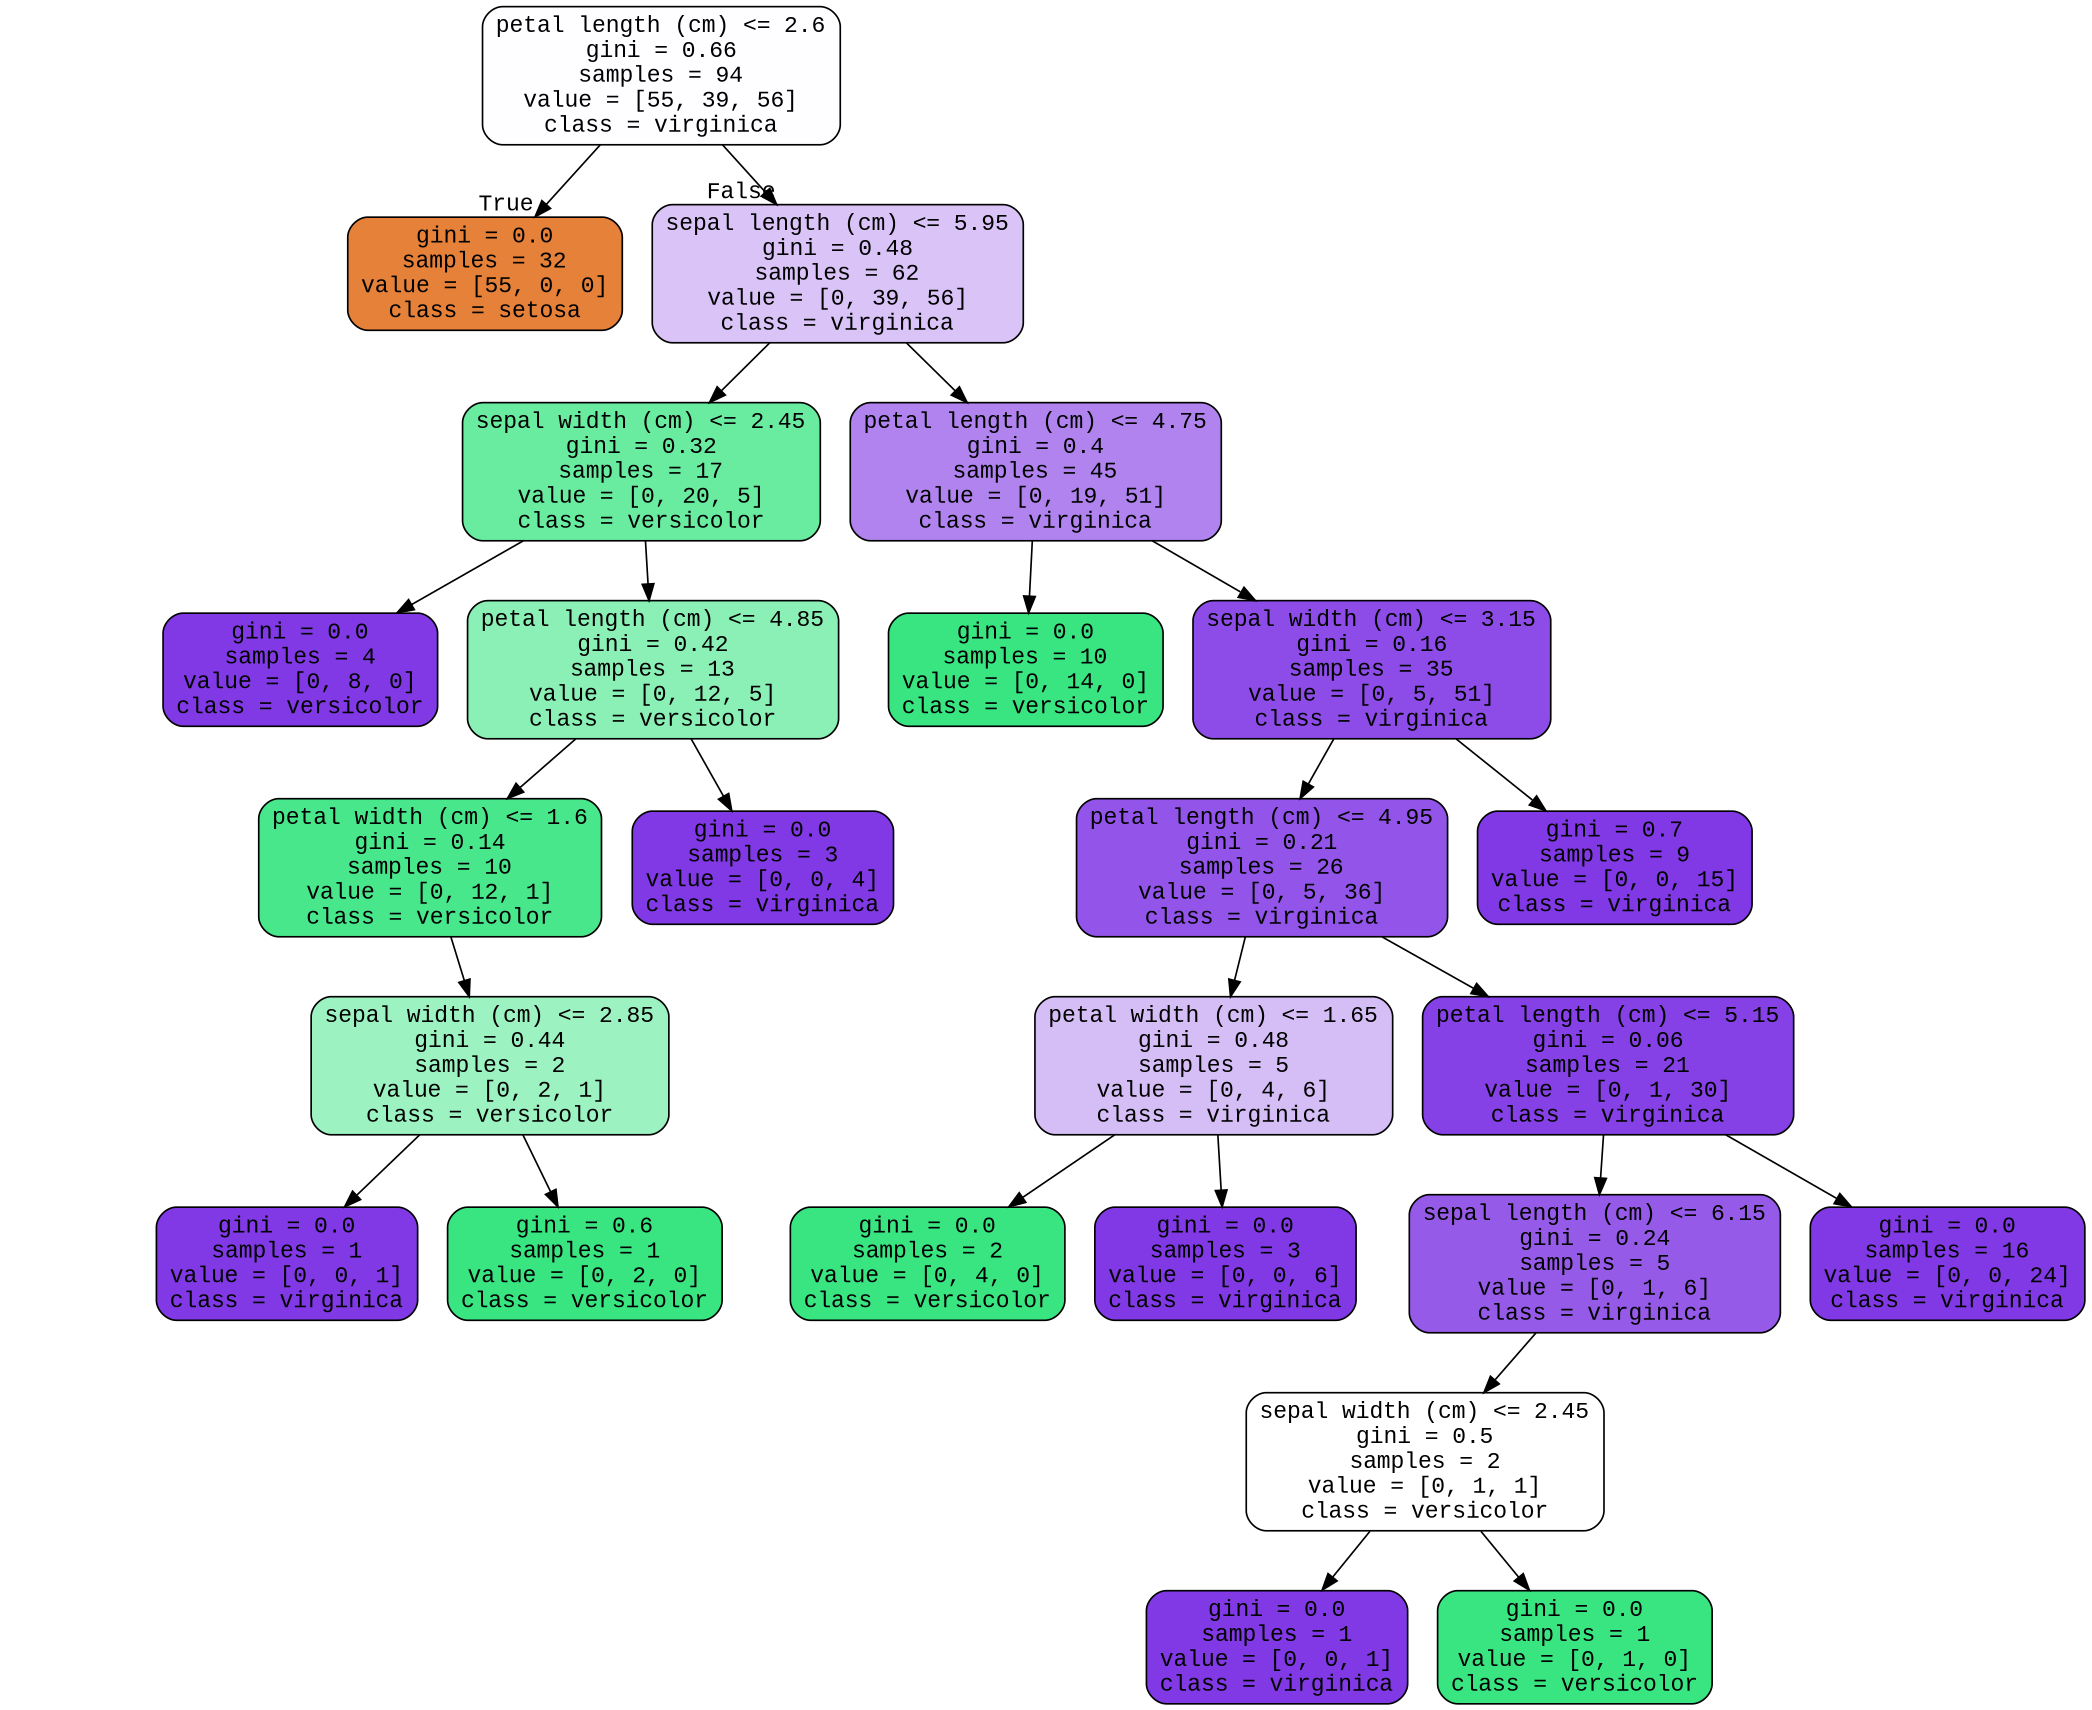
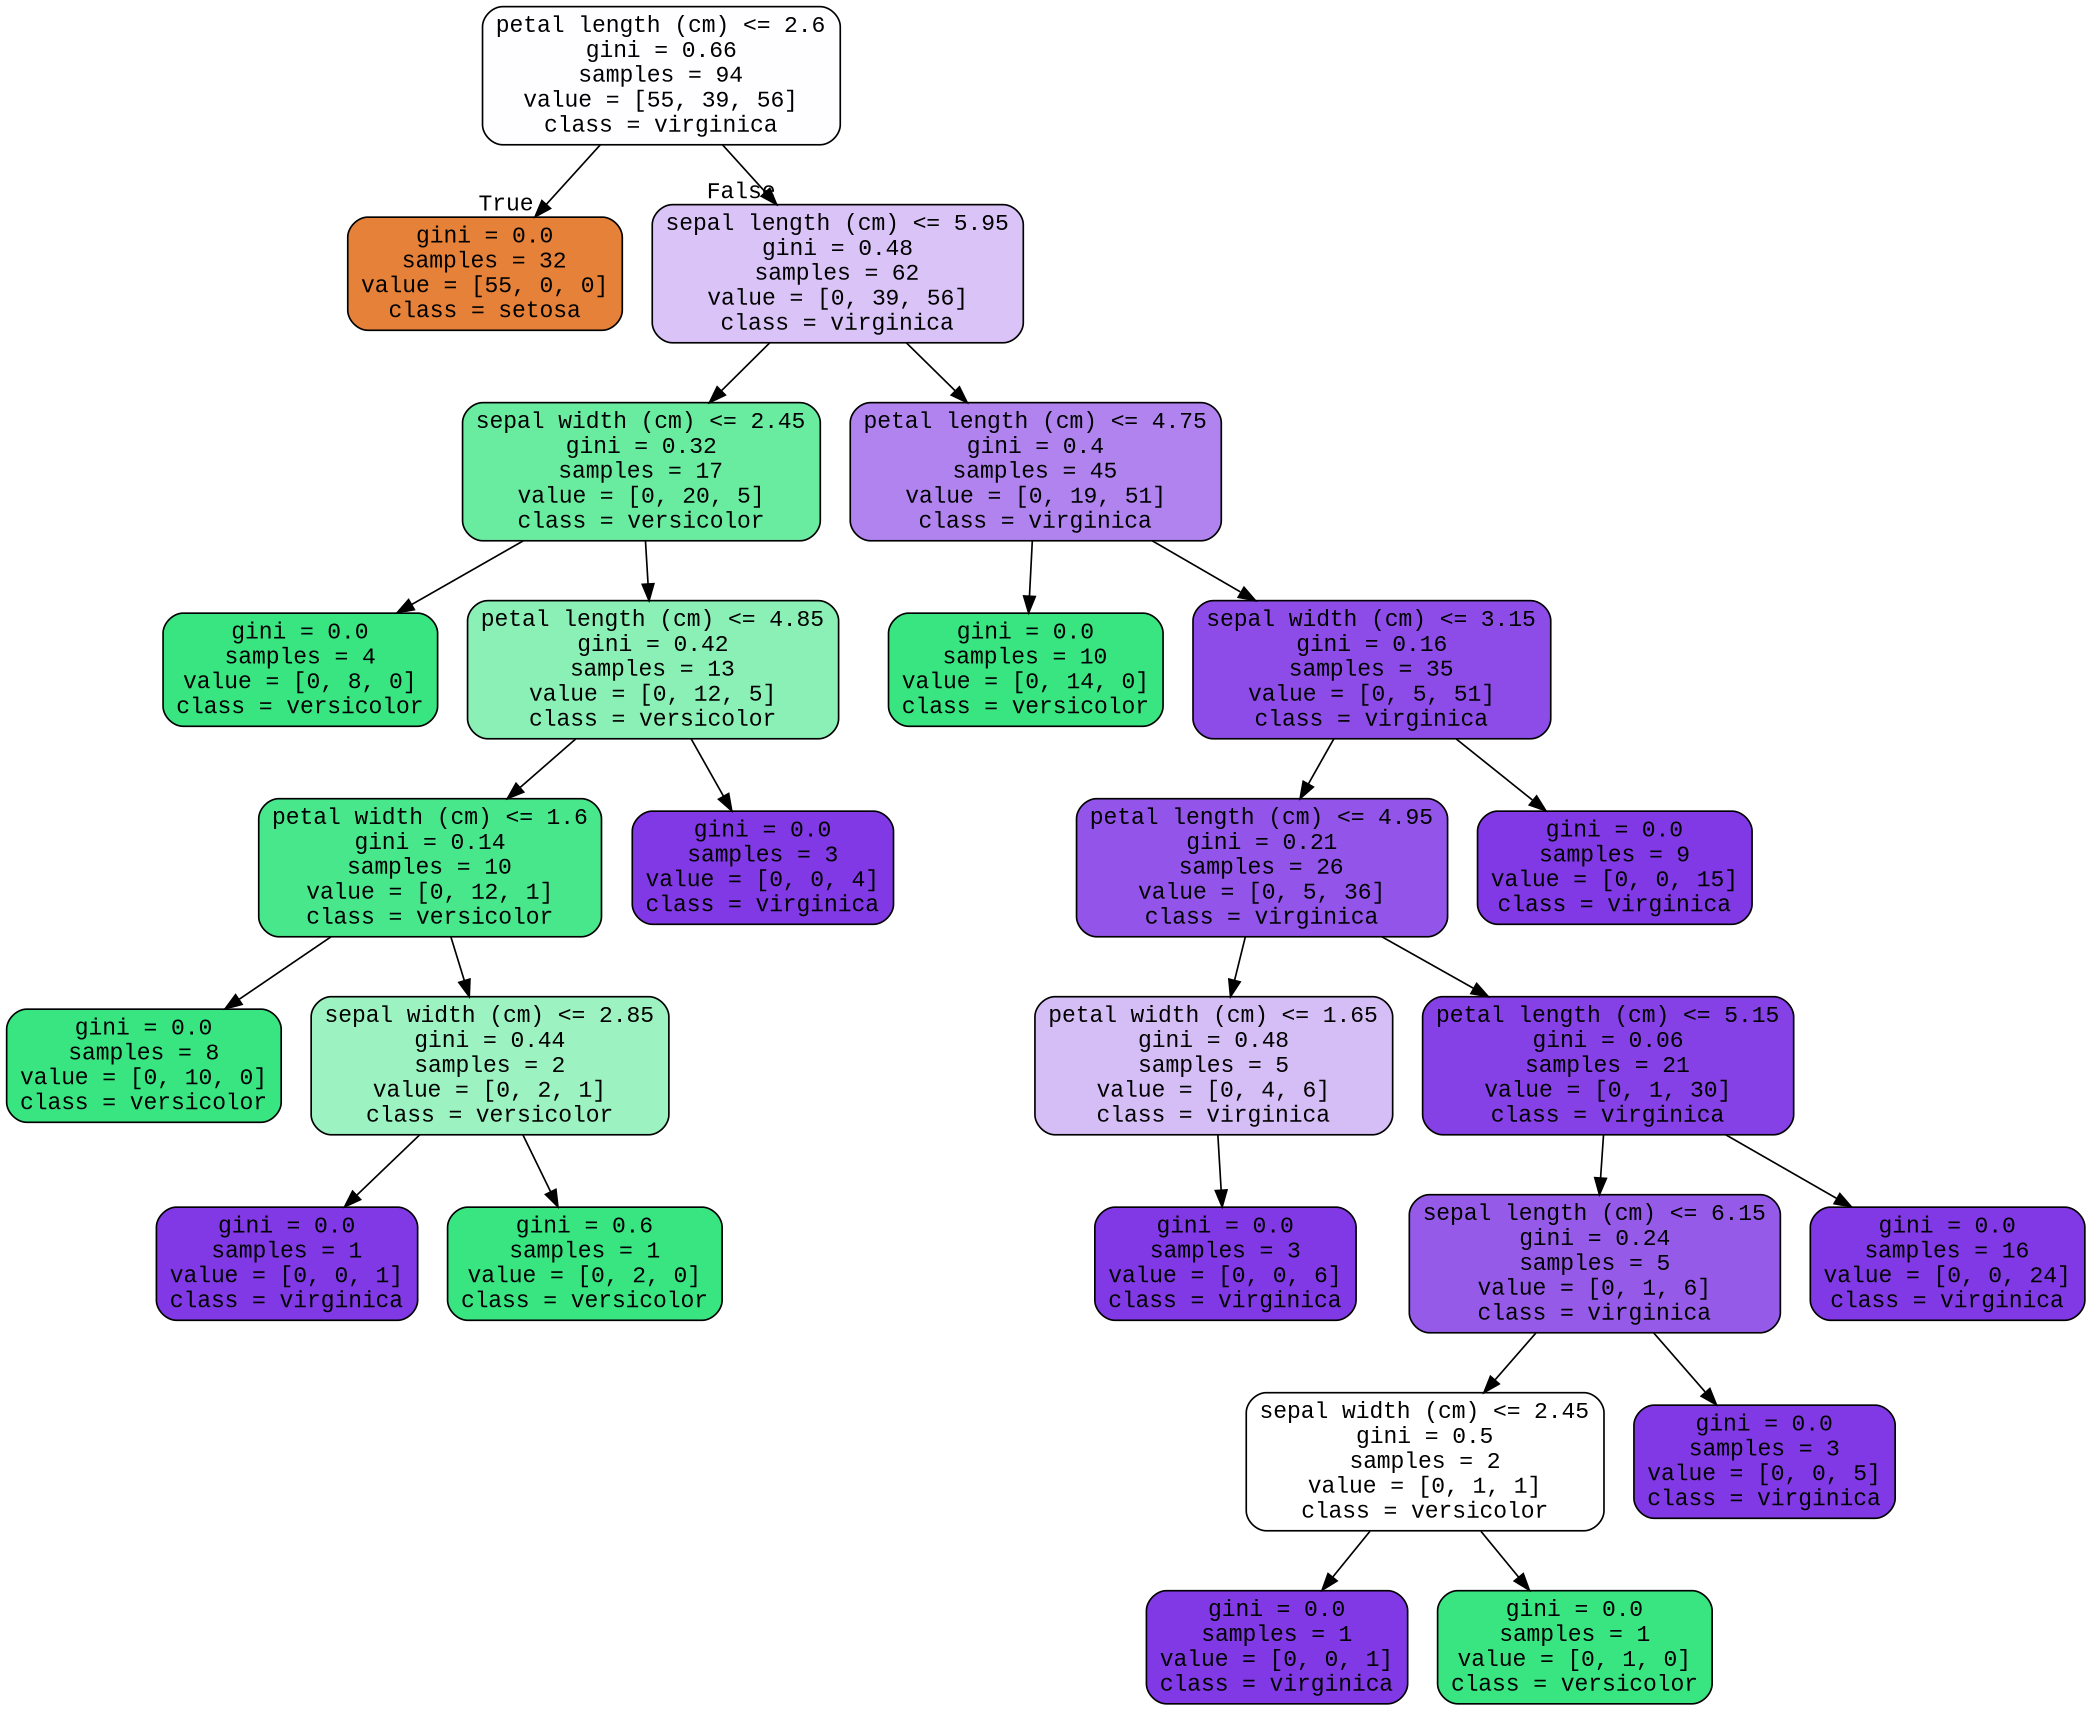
node "gini = 0.0 samples = 4 value = [0, 8, 0] class = versicolor": fillcolor #8139e5 -> #39e581
node "gini = 0.7 samples = 9 value = [0, 0, 15] class = virginica": label "gini = 0.7 samples = 9 value = [0, 0, 15] class = virginica" -> "gini = 0.0 samples = 9 value = [0, 0, 15] class = virginica"
node "gini = 0.0 samples = 8 value = [0, 10, 0] class = versicolor": added
node "gini = 0.0 samples = 2 value = [0, 4, 0] class = versicolor": removed
node "gini = 0.0 samples = 3 value = [0, 0, 5] class = virginica": added
